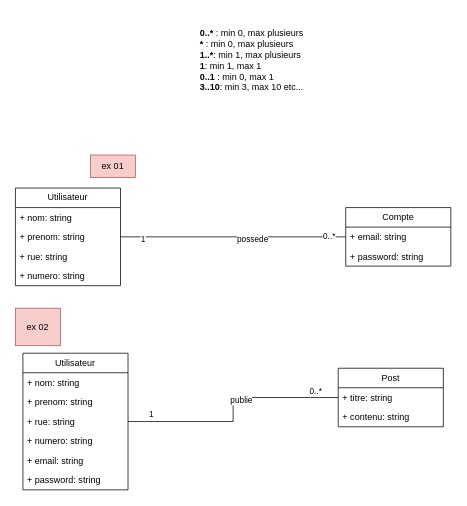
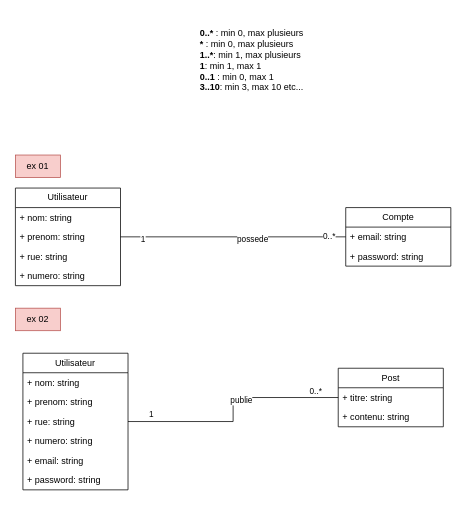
node "ex 01": moved (113, 166) -> (38, 166)
node "ex 02": size 45x38 -> 45x23
